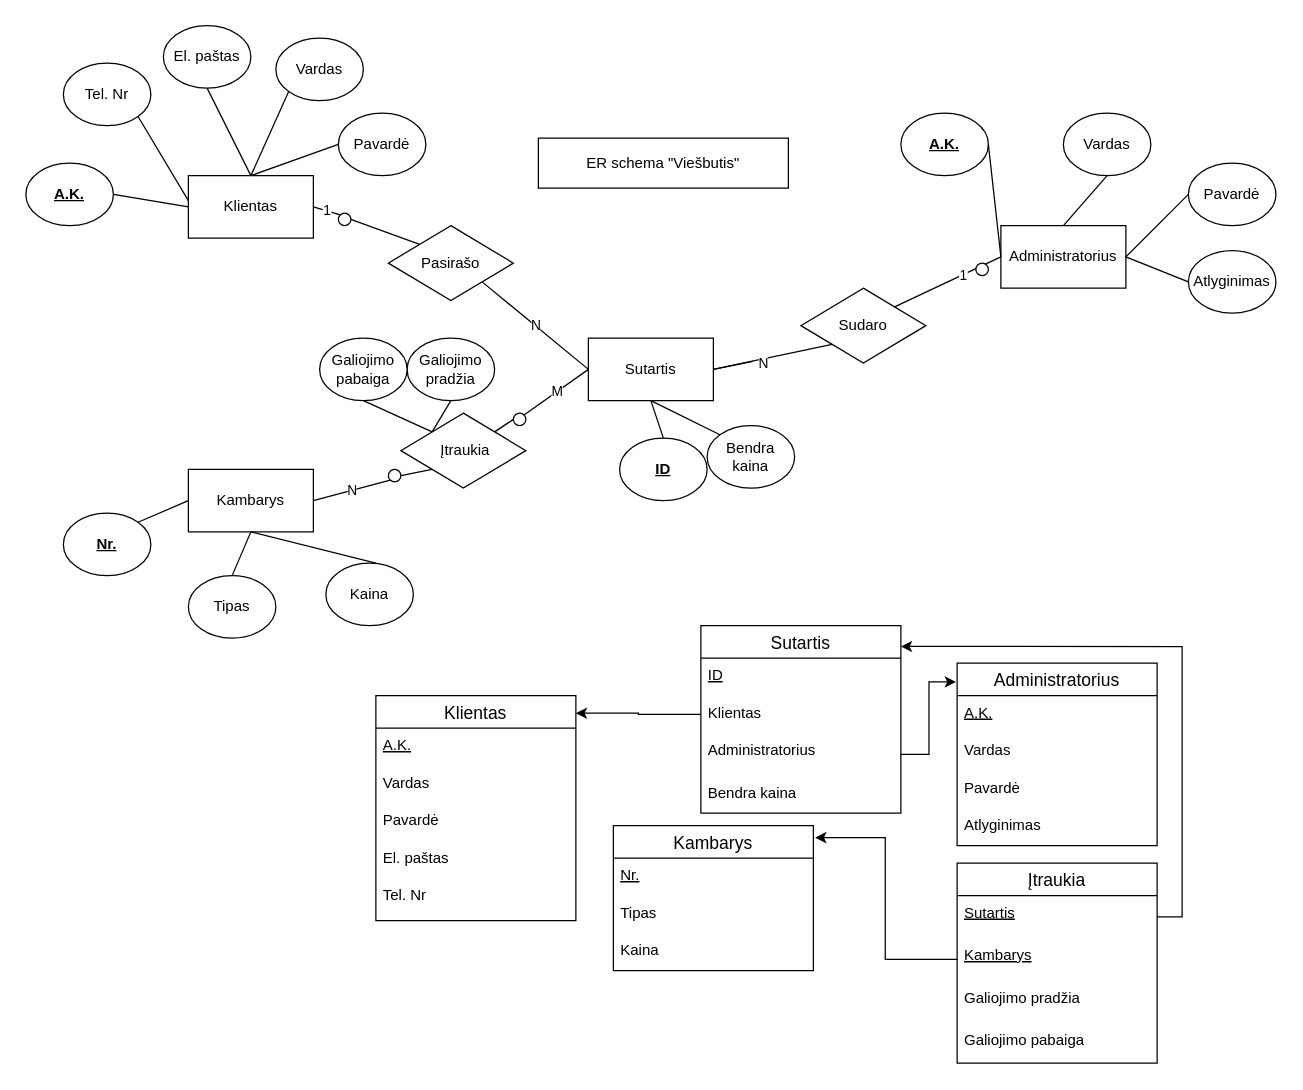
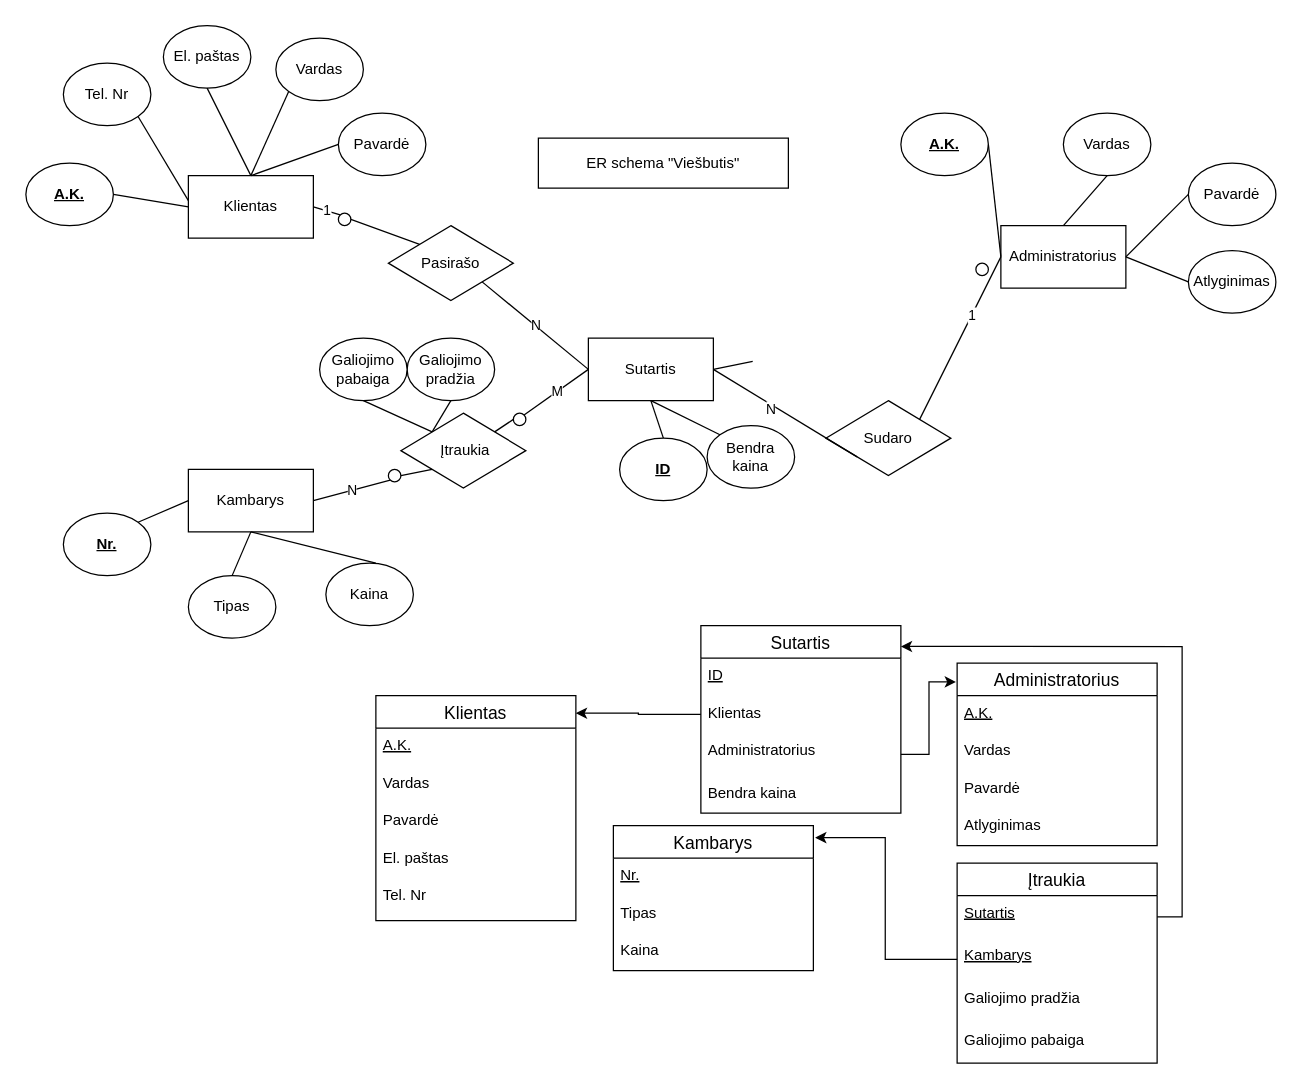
node "Sudaro": moved (863, 326) -> (888, 438)
